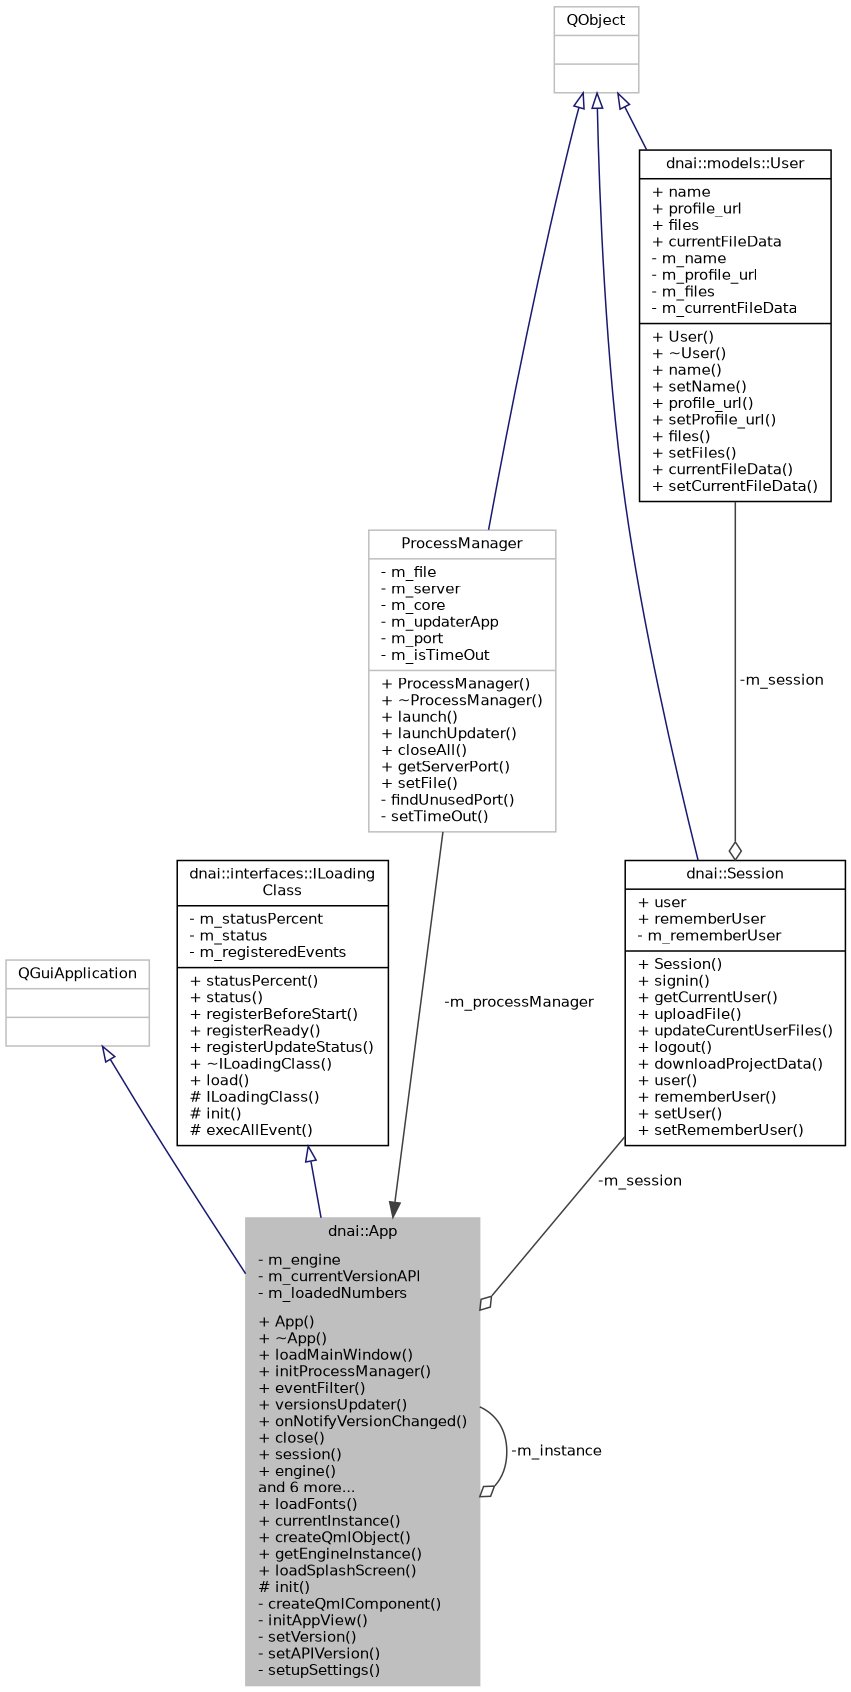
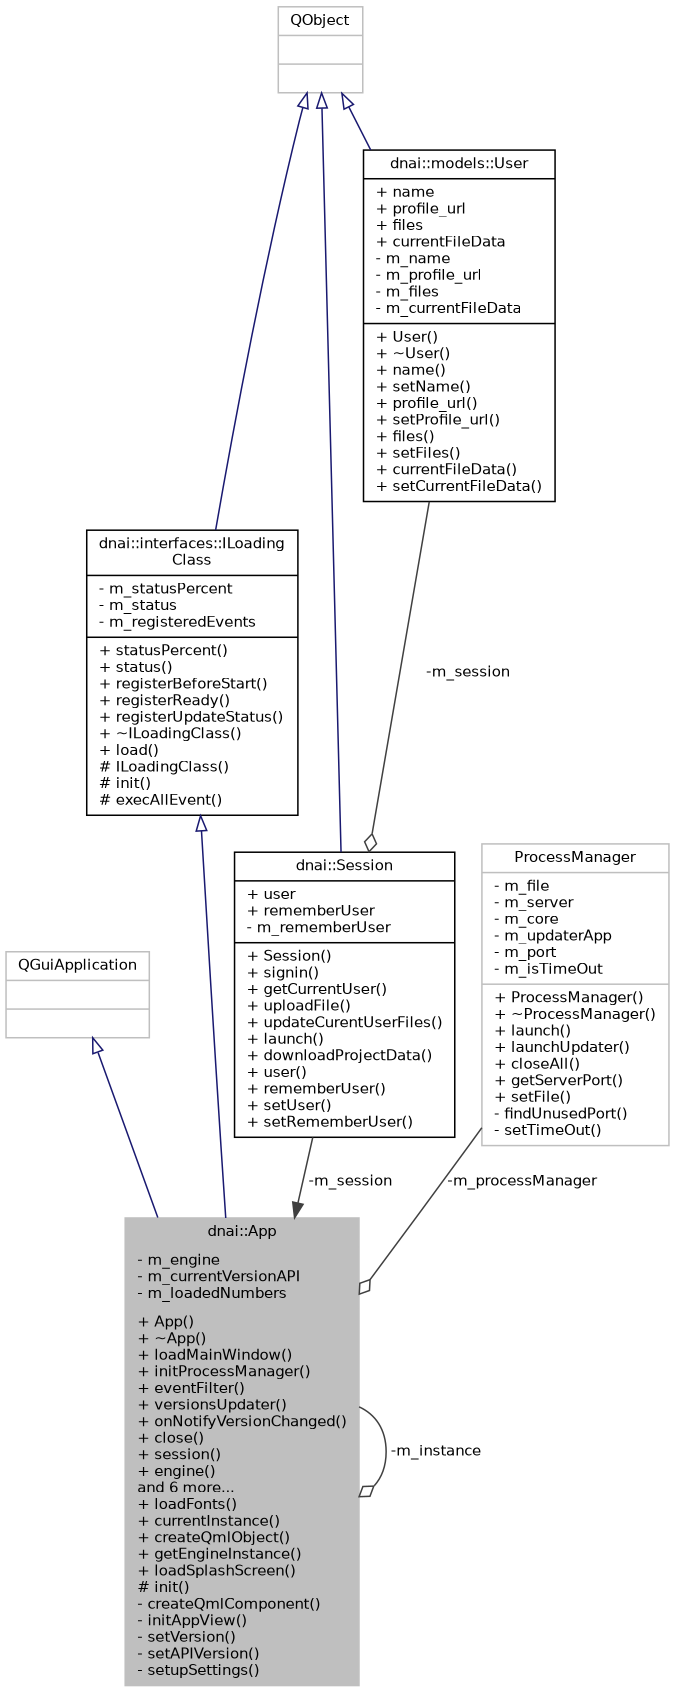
edge "ProcessManager" -> "QObject": now "dnai::interfaces::ILoading" -> "QObject"
edge "ProcessManager" -> "dnai::App": arrowhead normal -> odiamond
node "dnai::Session": text "+ logout()" -> "+ launch()"
edge "dnai::Session" -> "dnai::App": arrowhead odiamond -> normal
